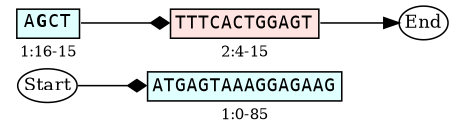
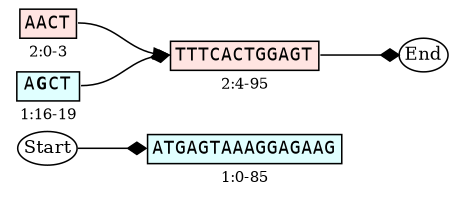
edge "TTTCACTGGAGT" -> "End": arrowhead normal -> diamond
node "AACT": added
node "A": text "1:16-15" -> "1:16-19"
node "TTTCACTGGAGT": text "2:4-15" -> "2:4-95"
